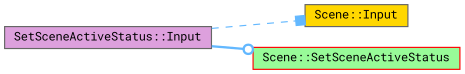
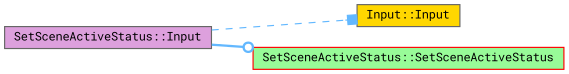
node "Scene::Input": label "Scene::Input" -> "Input::Input"
node "Scene::SetSceneActiveStatus": label "Scene::SetSceneActiveStatus" -> "SetSceneActiveStatus::SetSceneActiveStatus"
